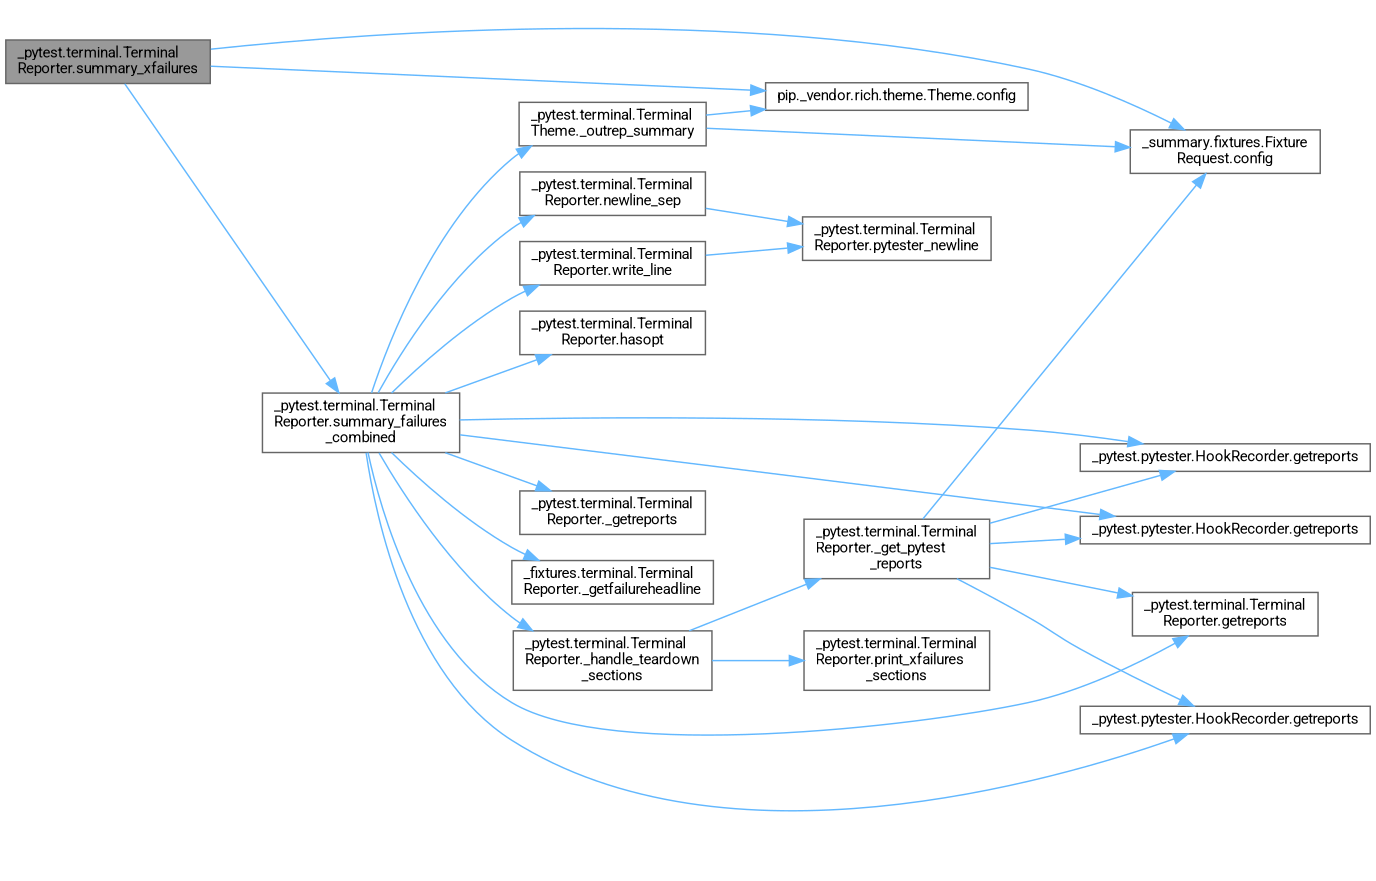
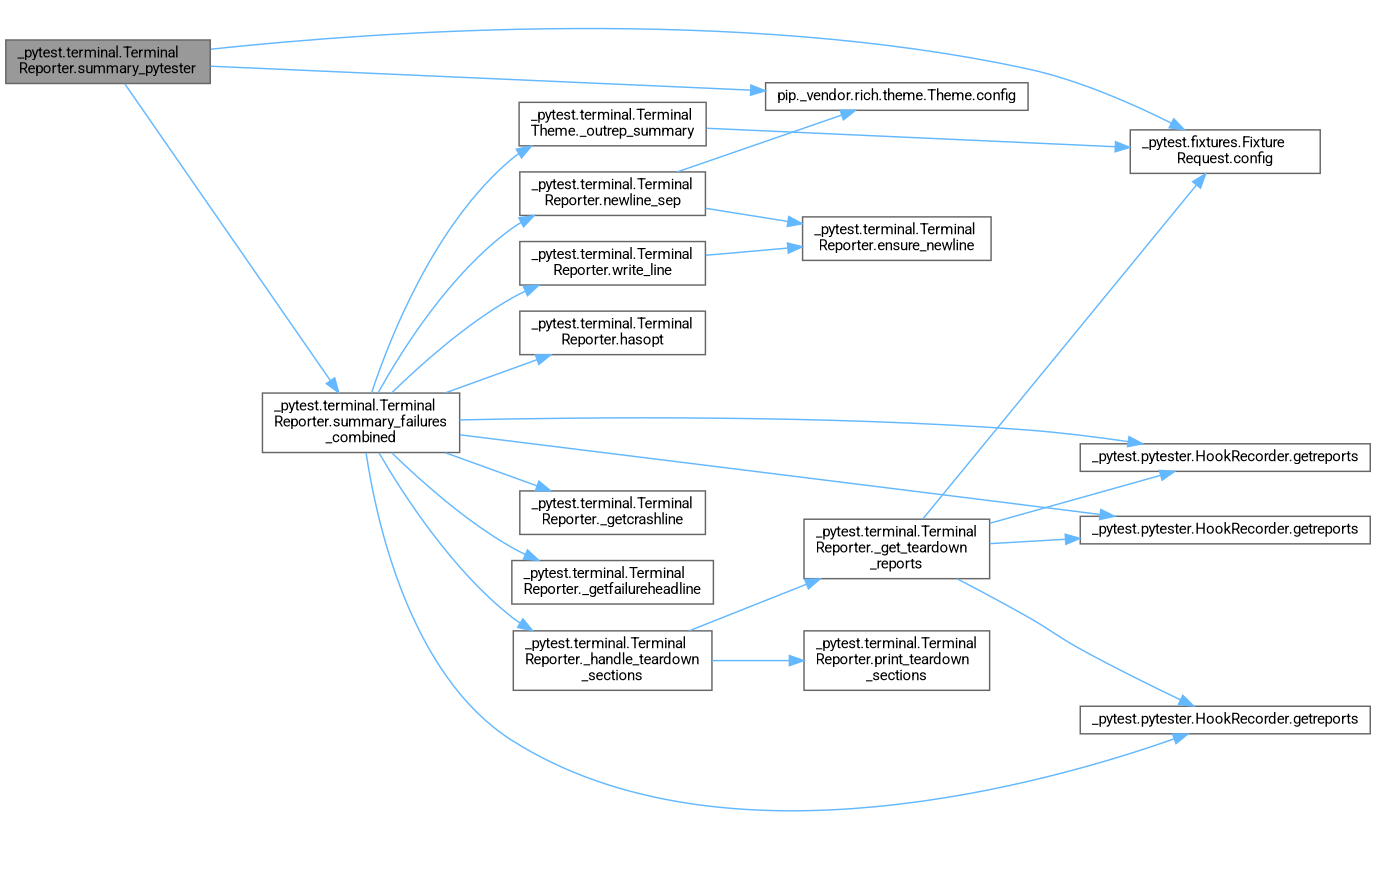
node "_pytest.terminal.Terminal Reporter.summary_xfailures": label "_pytest.terminal.Terminal Reporter.summary_xfailures" -> "_pytest.terminal.Terminal Reporter.summary_pytester"
edge "_pytest.terminal.Terminal Theme._outrep_summary" -> "pip._vendor.rich.theme.Theme.config": now "_pytest.terminal.Terminal Reporter.newline_sep" -> "pip._vendor.rich.theme.Theme.config"
node "_summary.fixtures.Fixture Request.config": label "_summary.fixtures.Fixture Request.config" -> "_pytest.fixtures.Fixture Request.config"
node "_pytest.terminal.Terminal Reporter.pytester_newline": label "_pytest.terminal.Terminal Reporter.pytester_newline" -> "_pytest.terminal.Terminal Reporter.ensure_newline"
node "_pytest.terminal.Terminal Reporter._getreports": label "_pytest.terminal.Terminal Reporter._getreports" -> "_pytest.terminal.Terminal Reporter._getcrashline"
node "_pytest.terminal.Terminal Reporter._get_pytest _reports": label "_pytest.terminal.Terminal Reporter._get_pytest _reports" -> "_pytest.terminal.Terminal Reporter._get_teardown _reports"
node "_fixtures.terminal.Terminal Reporter._getfailureheadline": label "_fixtures.terminal.Terminal Reporter._getfailureheadline" -> "_pytest.terminal.Terminal Reporter._getfailureheadline"
node "_pytest.terminal.Terminal Reporter.getreports": removed
node "_pytest.terminal.Terminal Reporter.print_xfailures _sections": label "_pytest.terminal.Terminal Reporter.print_xfailures _sections" -> "_pytest.terminal.Terminal Reporter.print_teardown _sections"
